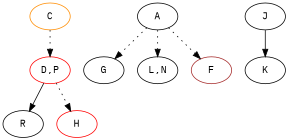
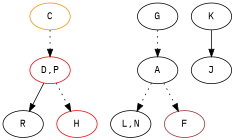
edge "J" -> "K": reversed
edge "A" -> "G": reversed
